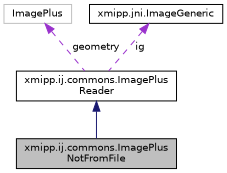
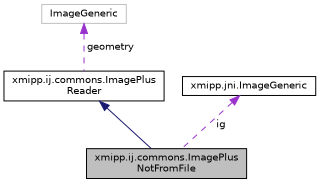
node "ImagePlus": label "ImagePlus" -> "ImageGeneric"
edge "xmipp.ij.commons.ImagePlus Reader" -> "xmipp.jni.ImageGeneric": now "xmipp.ij.commons.ImagePlus NotFromFile" -> "xmipp.jni.ImageGeneric"
